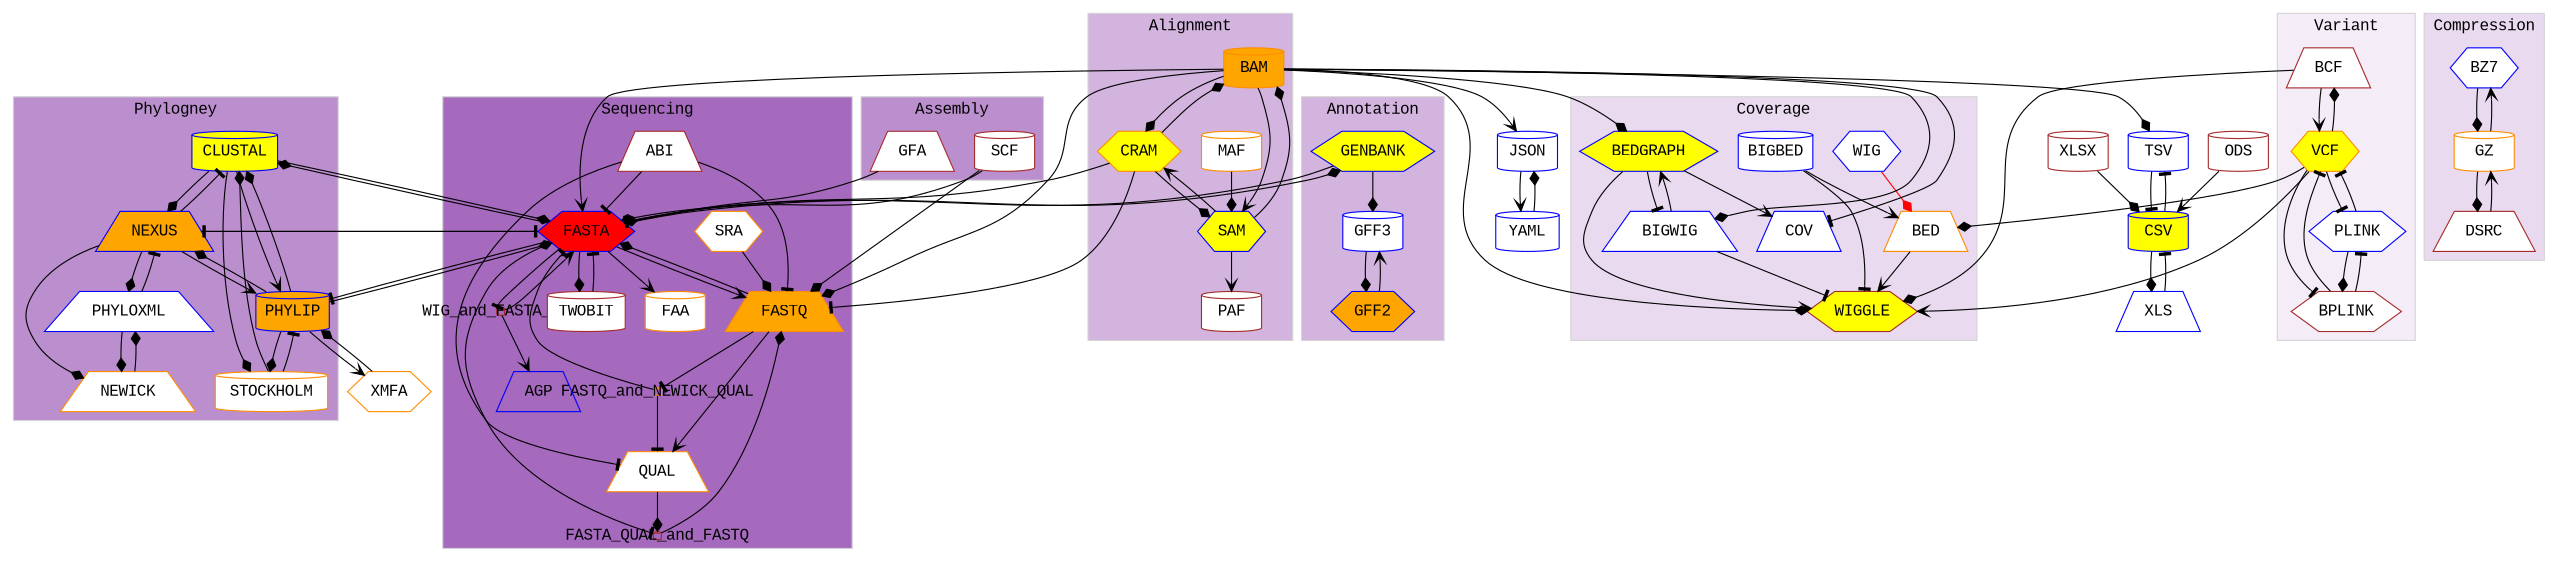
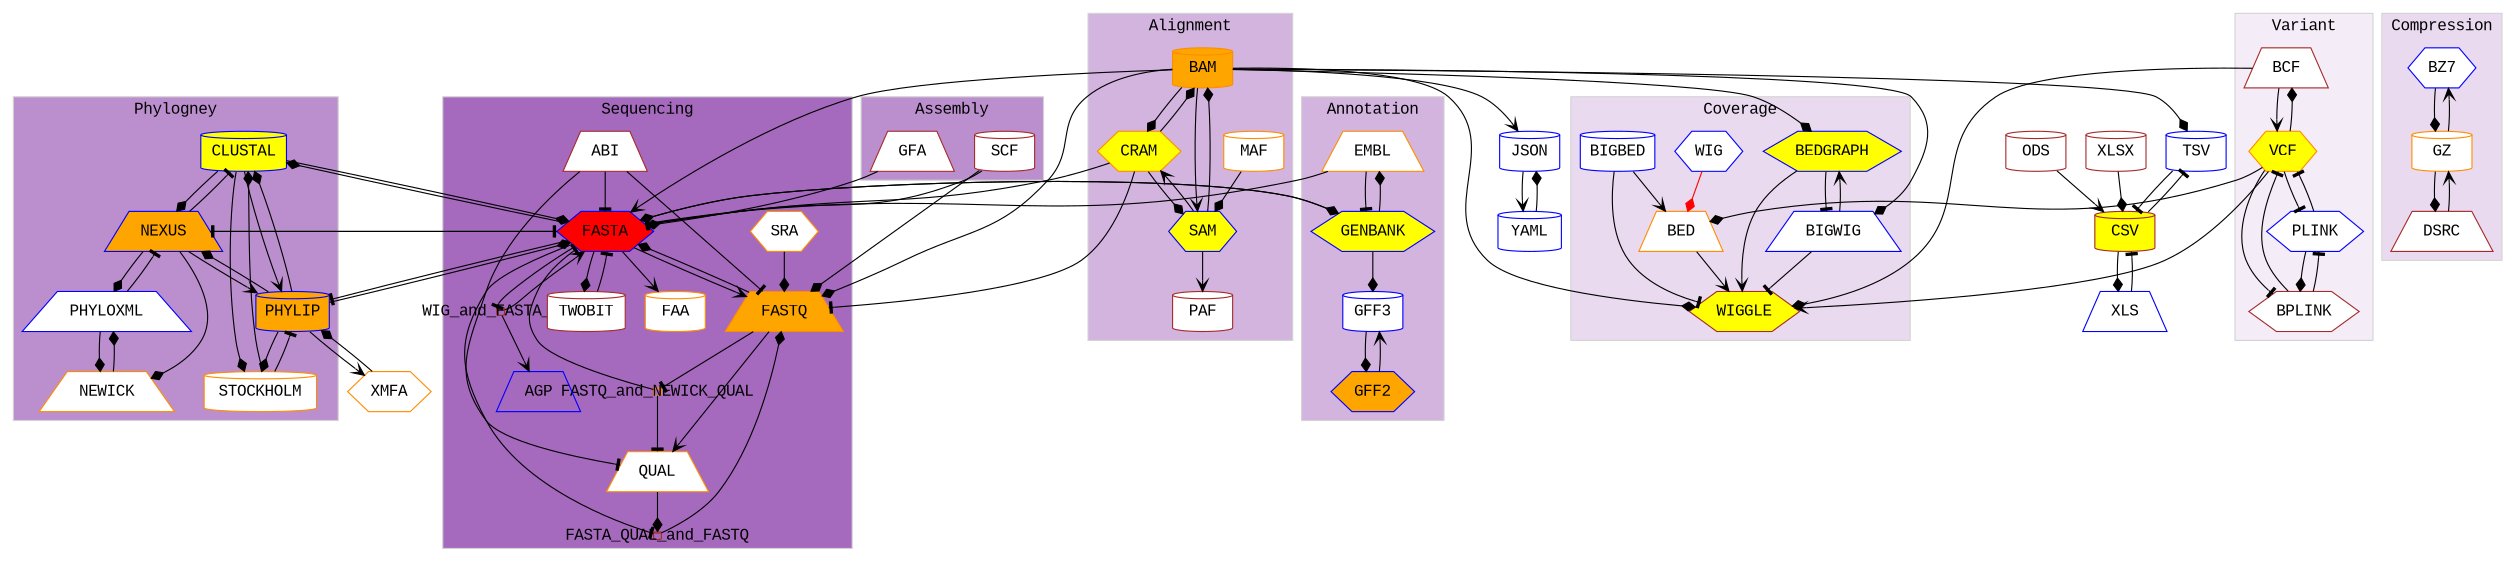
node "EMBL": added
node "COV": removed
node "CSV": color blue -> brown
